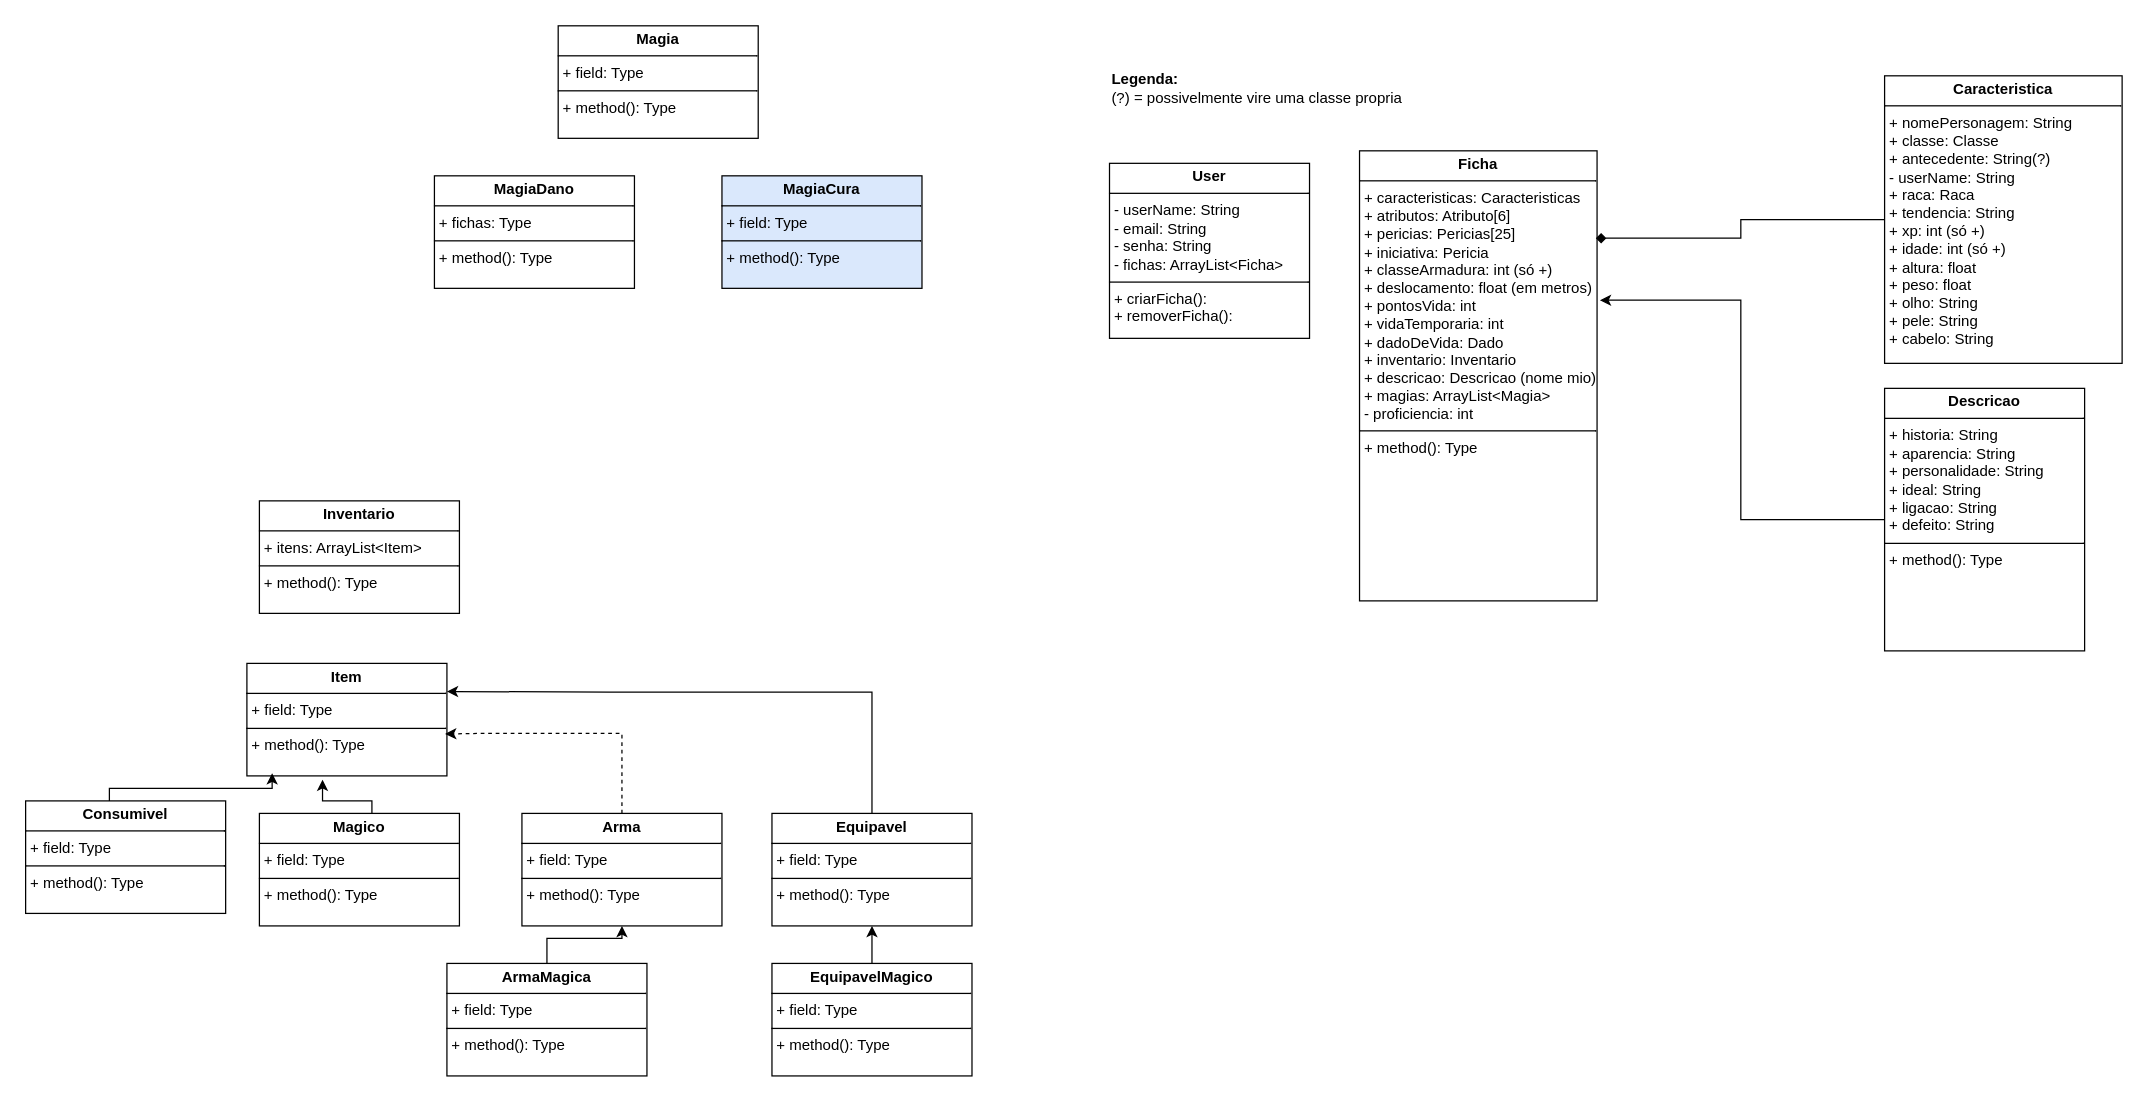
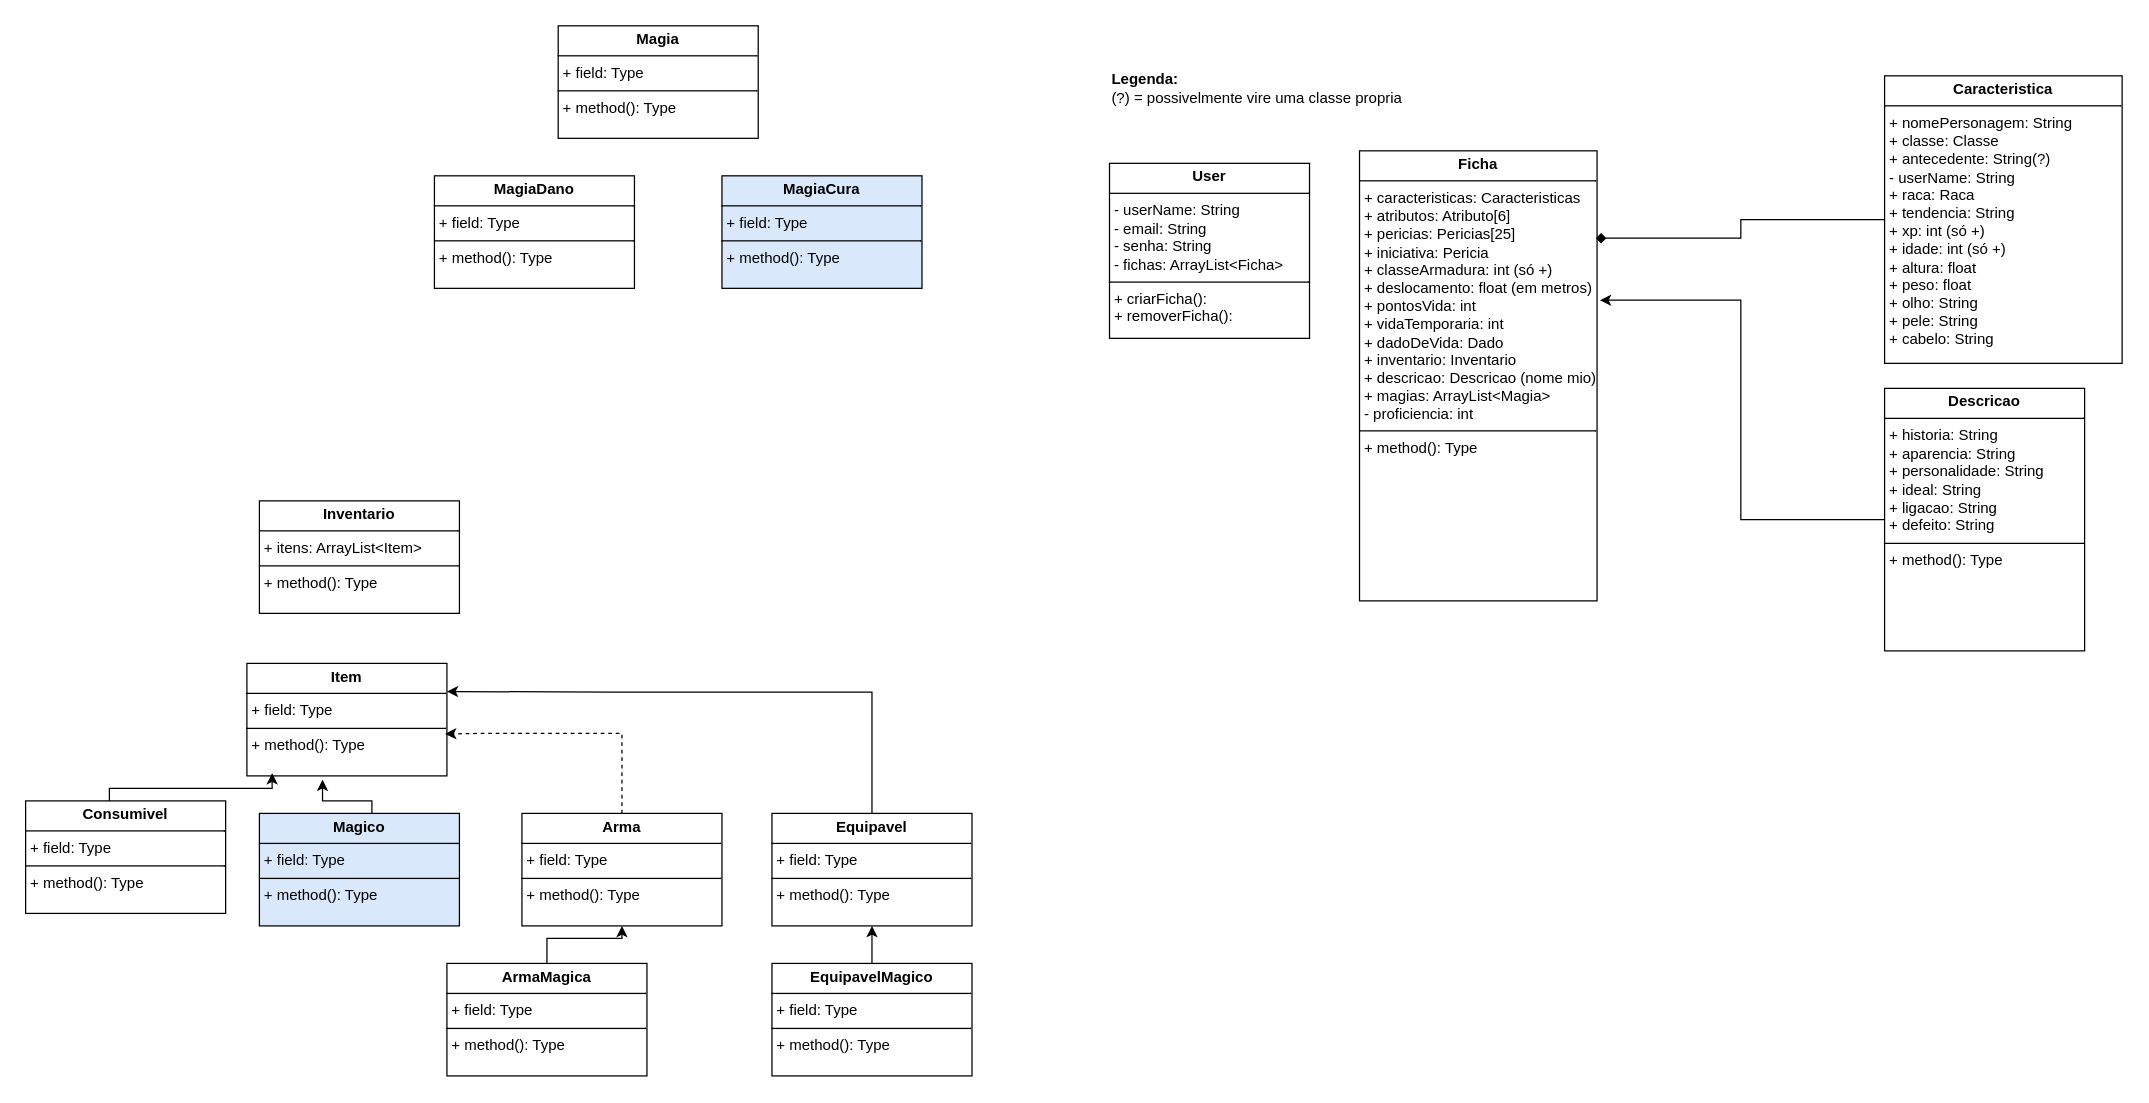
node "MagiaDano + fichas: Type + method(): Type": label "MagiaDano + fichas: Type + method(): Type" -> "MagiaDano + field: Type + method(): Type"
node "Magico + field: Type + method(): Type": fillcolor #ffffff -> #dae8fc
